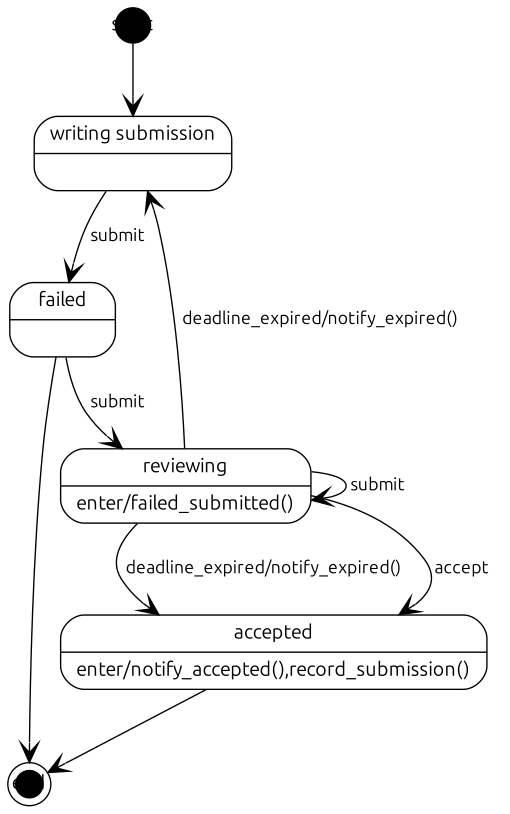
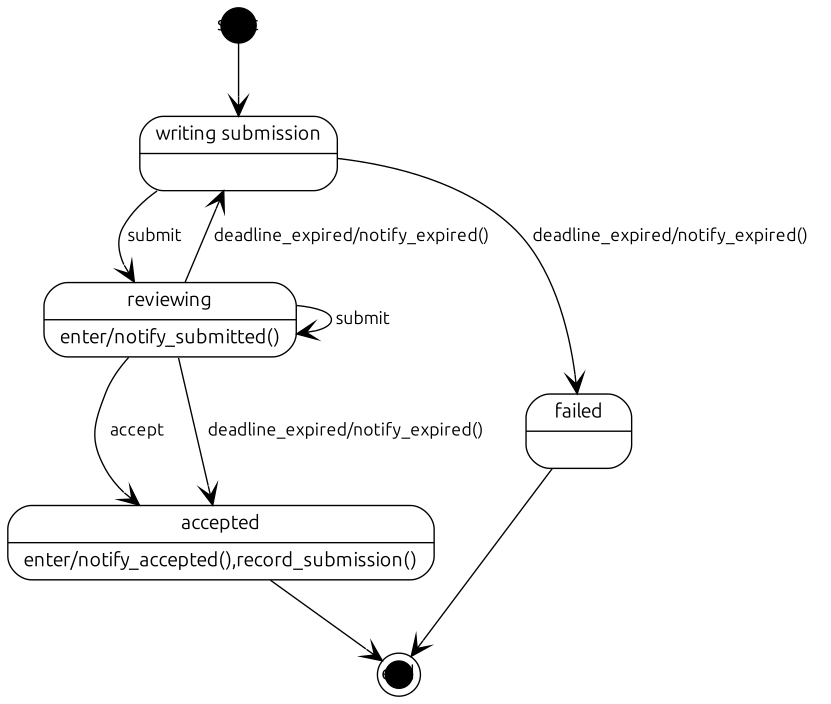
edge "writing submission" -> "failed": label " submit   " -> " deadline_expired/notify_expired()   "
edge "failed" -> "reviewing": now "writing submission" -> "reviewing"
node "reviewing": text "enter/failed_submitted()" -> "enter/notify_submitted()"
